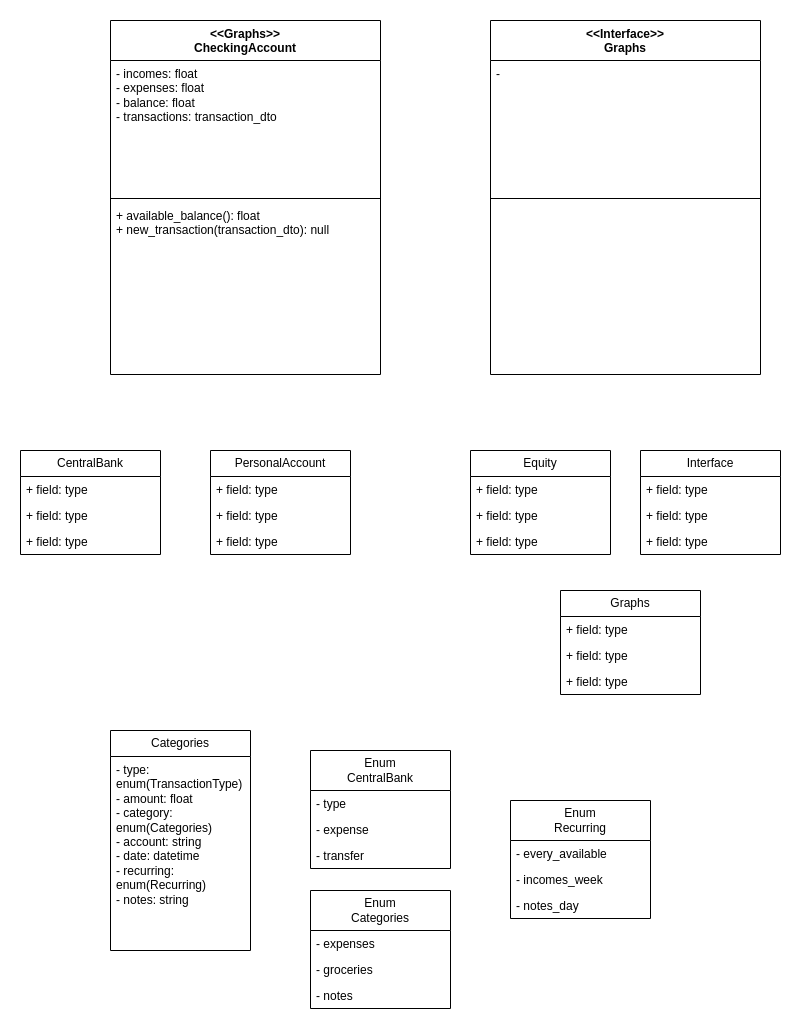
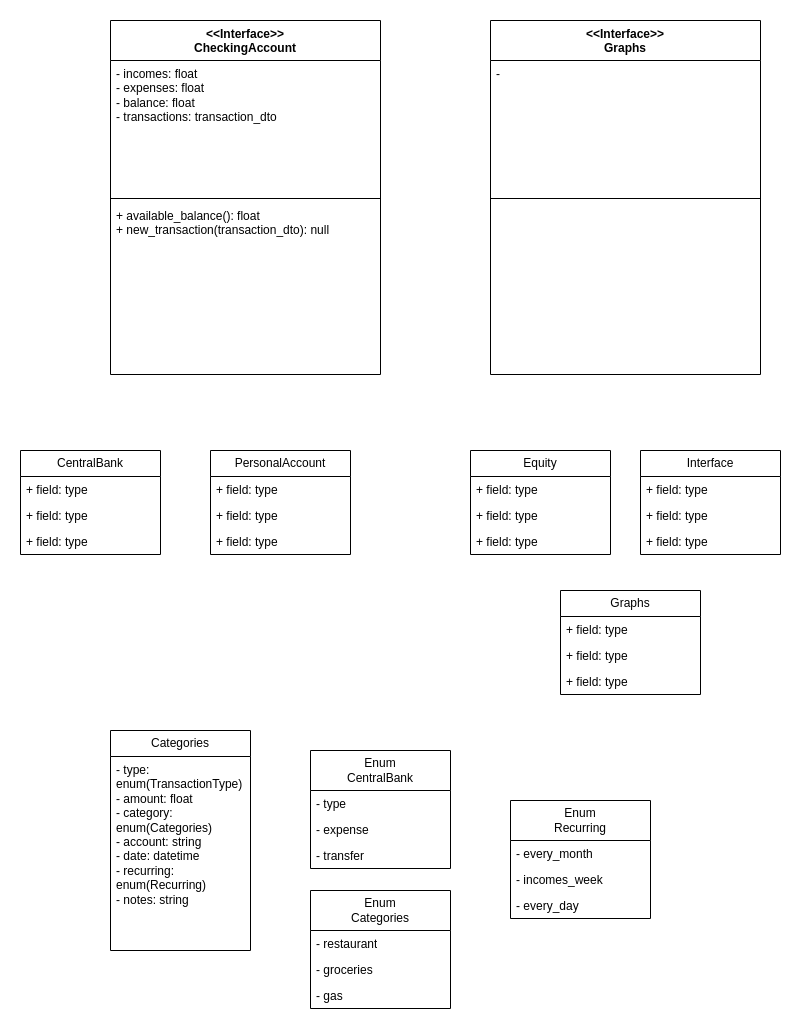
node "<<Graphs>> CheckingAccount": label "<<Graphs>> CheckingAccount" -> "<<Interface>> CheckingAccount"
node "- every_available": label "- every_available" -> "- every_month"
node "- notes_day": label "- notes_day" -> "- every_day"
node "- expenses": label "- expenses" -> "- restaurant"
node "- notes": label "- notes" -> "- gas"
